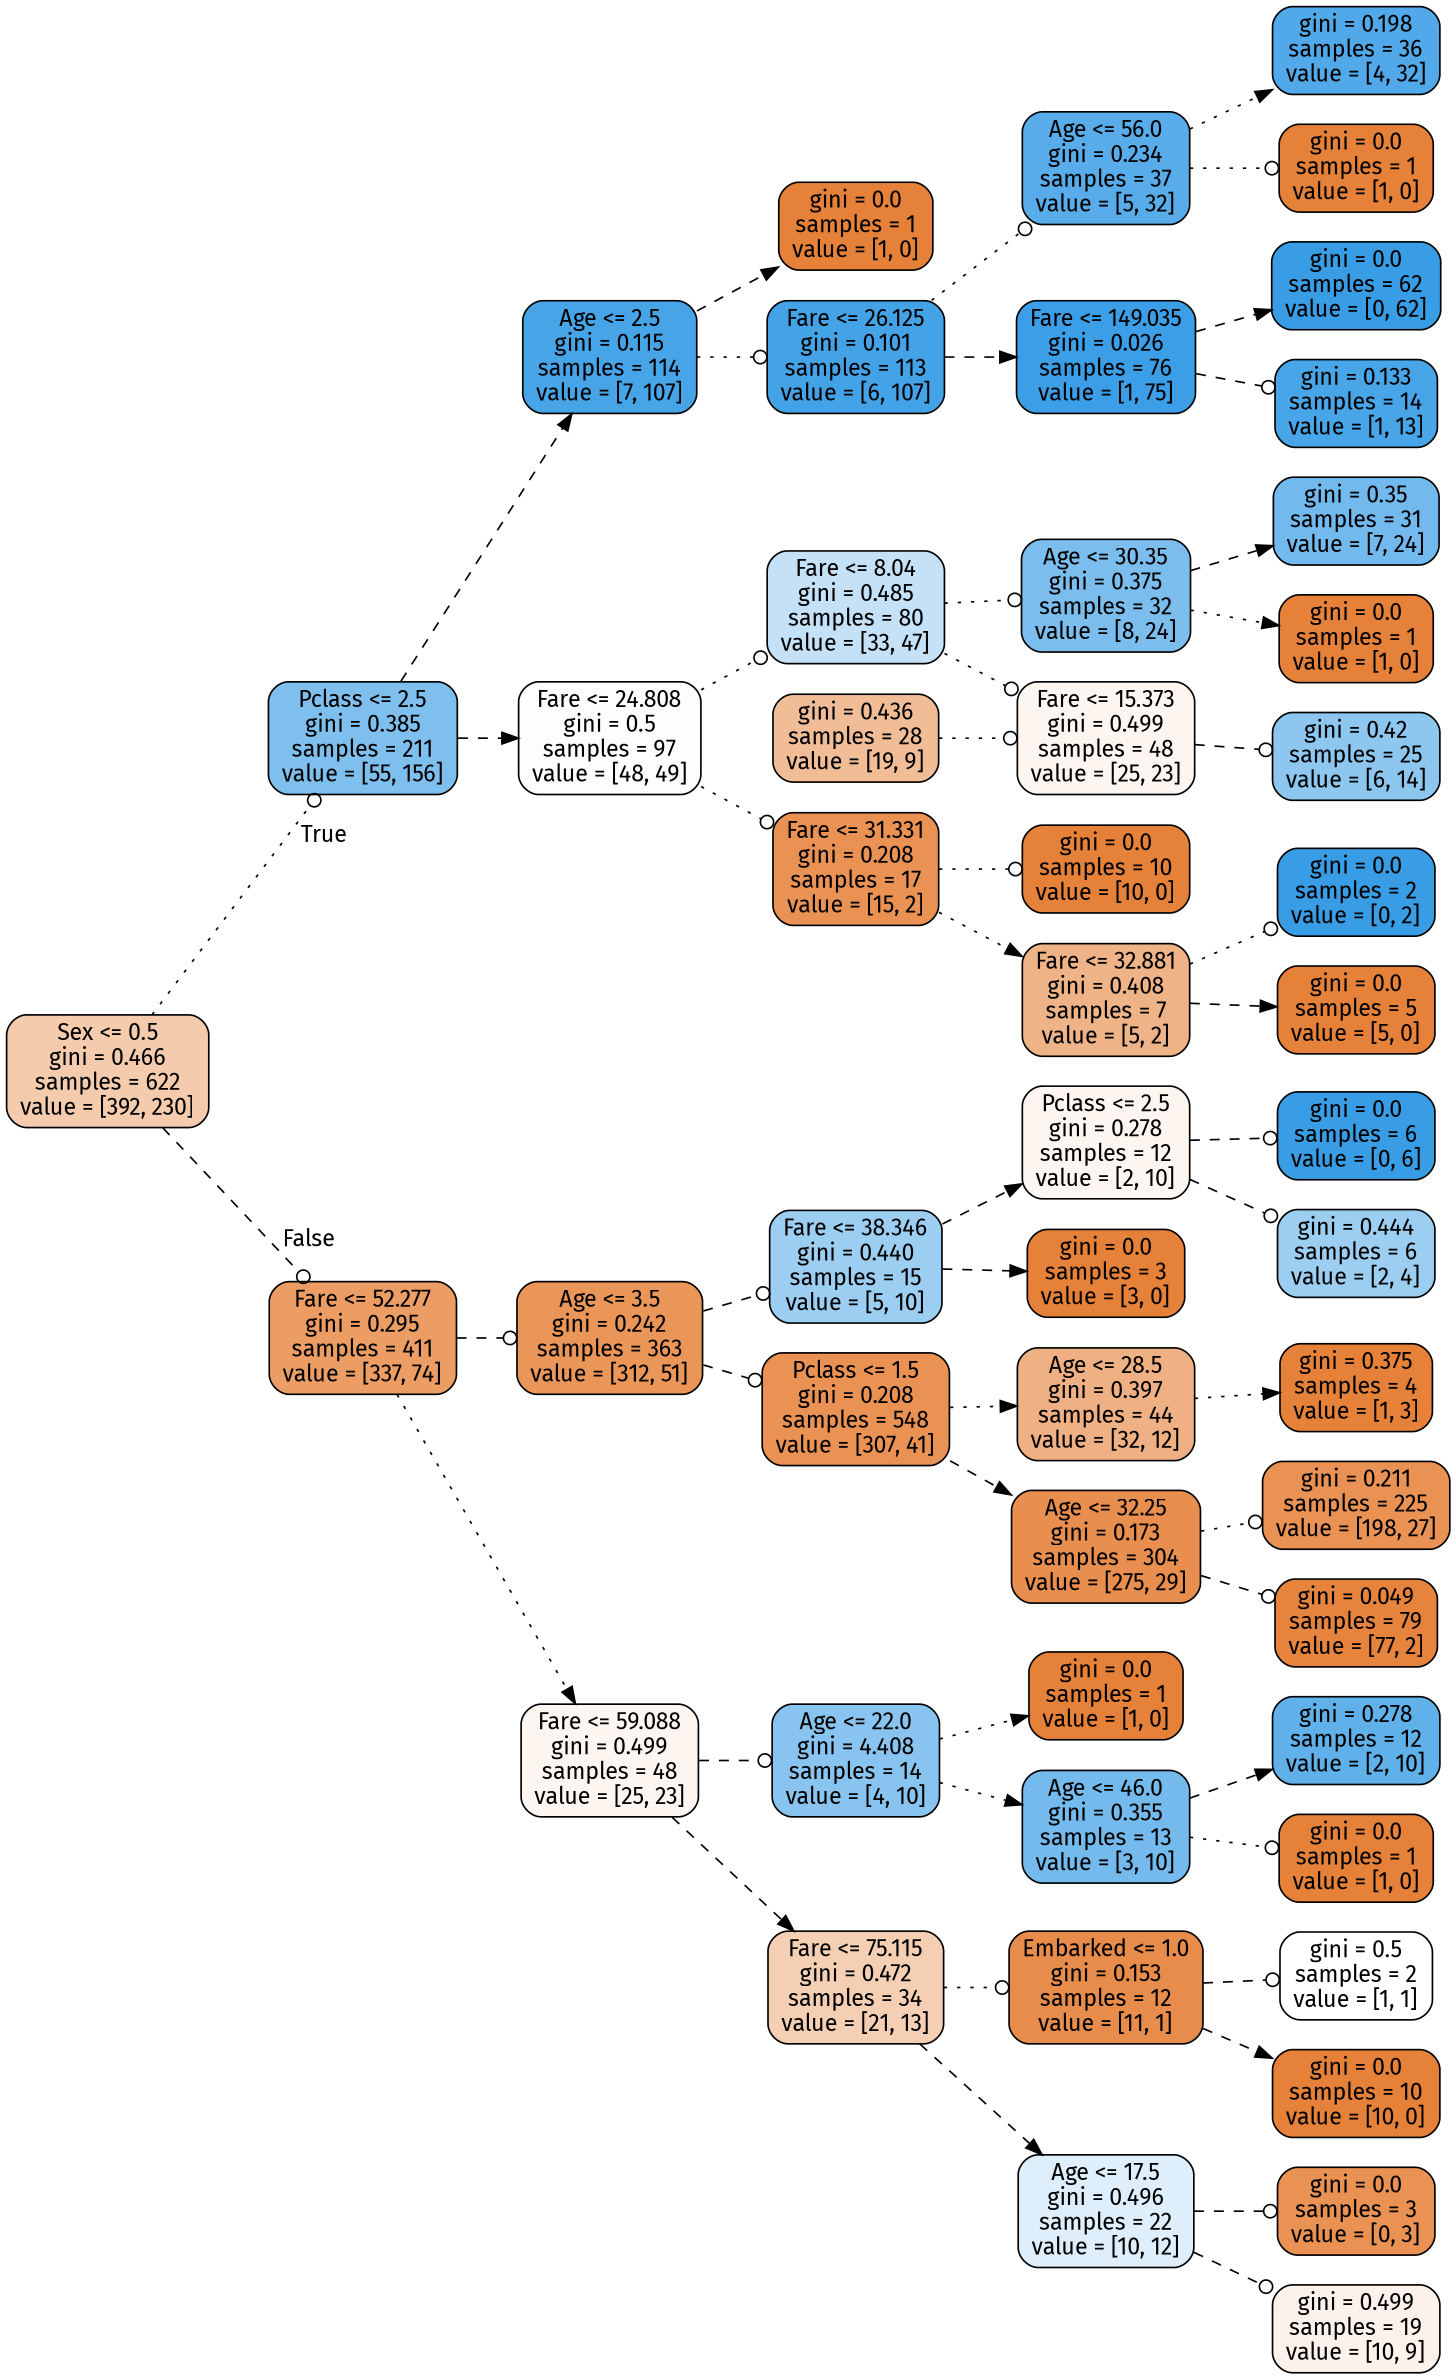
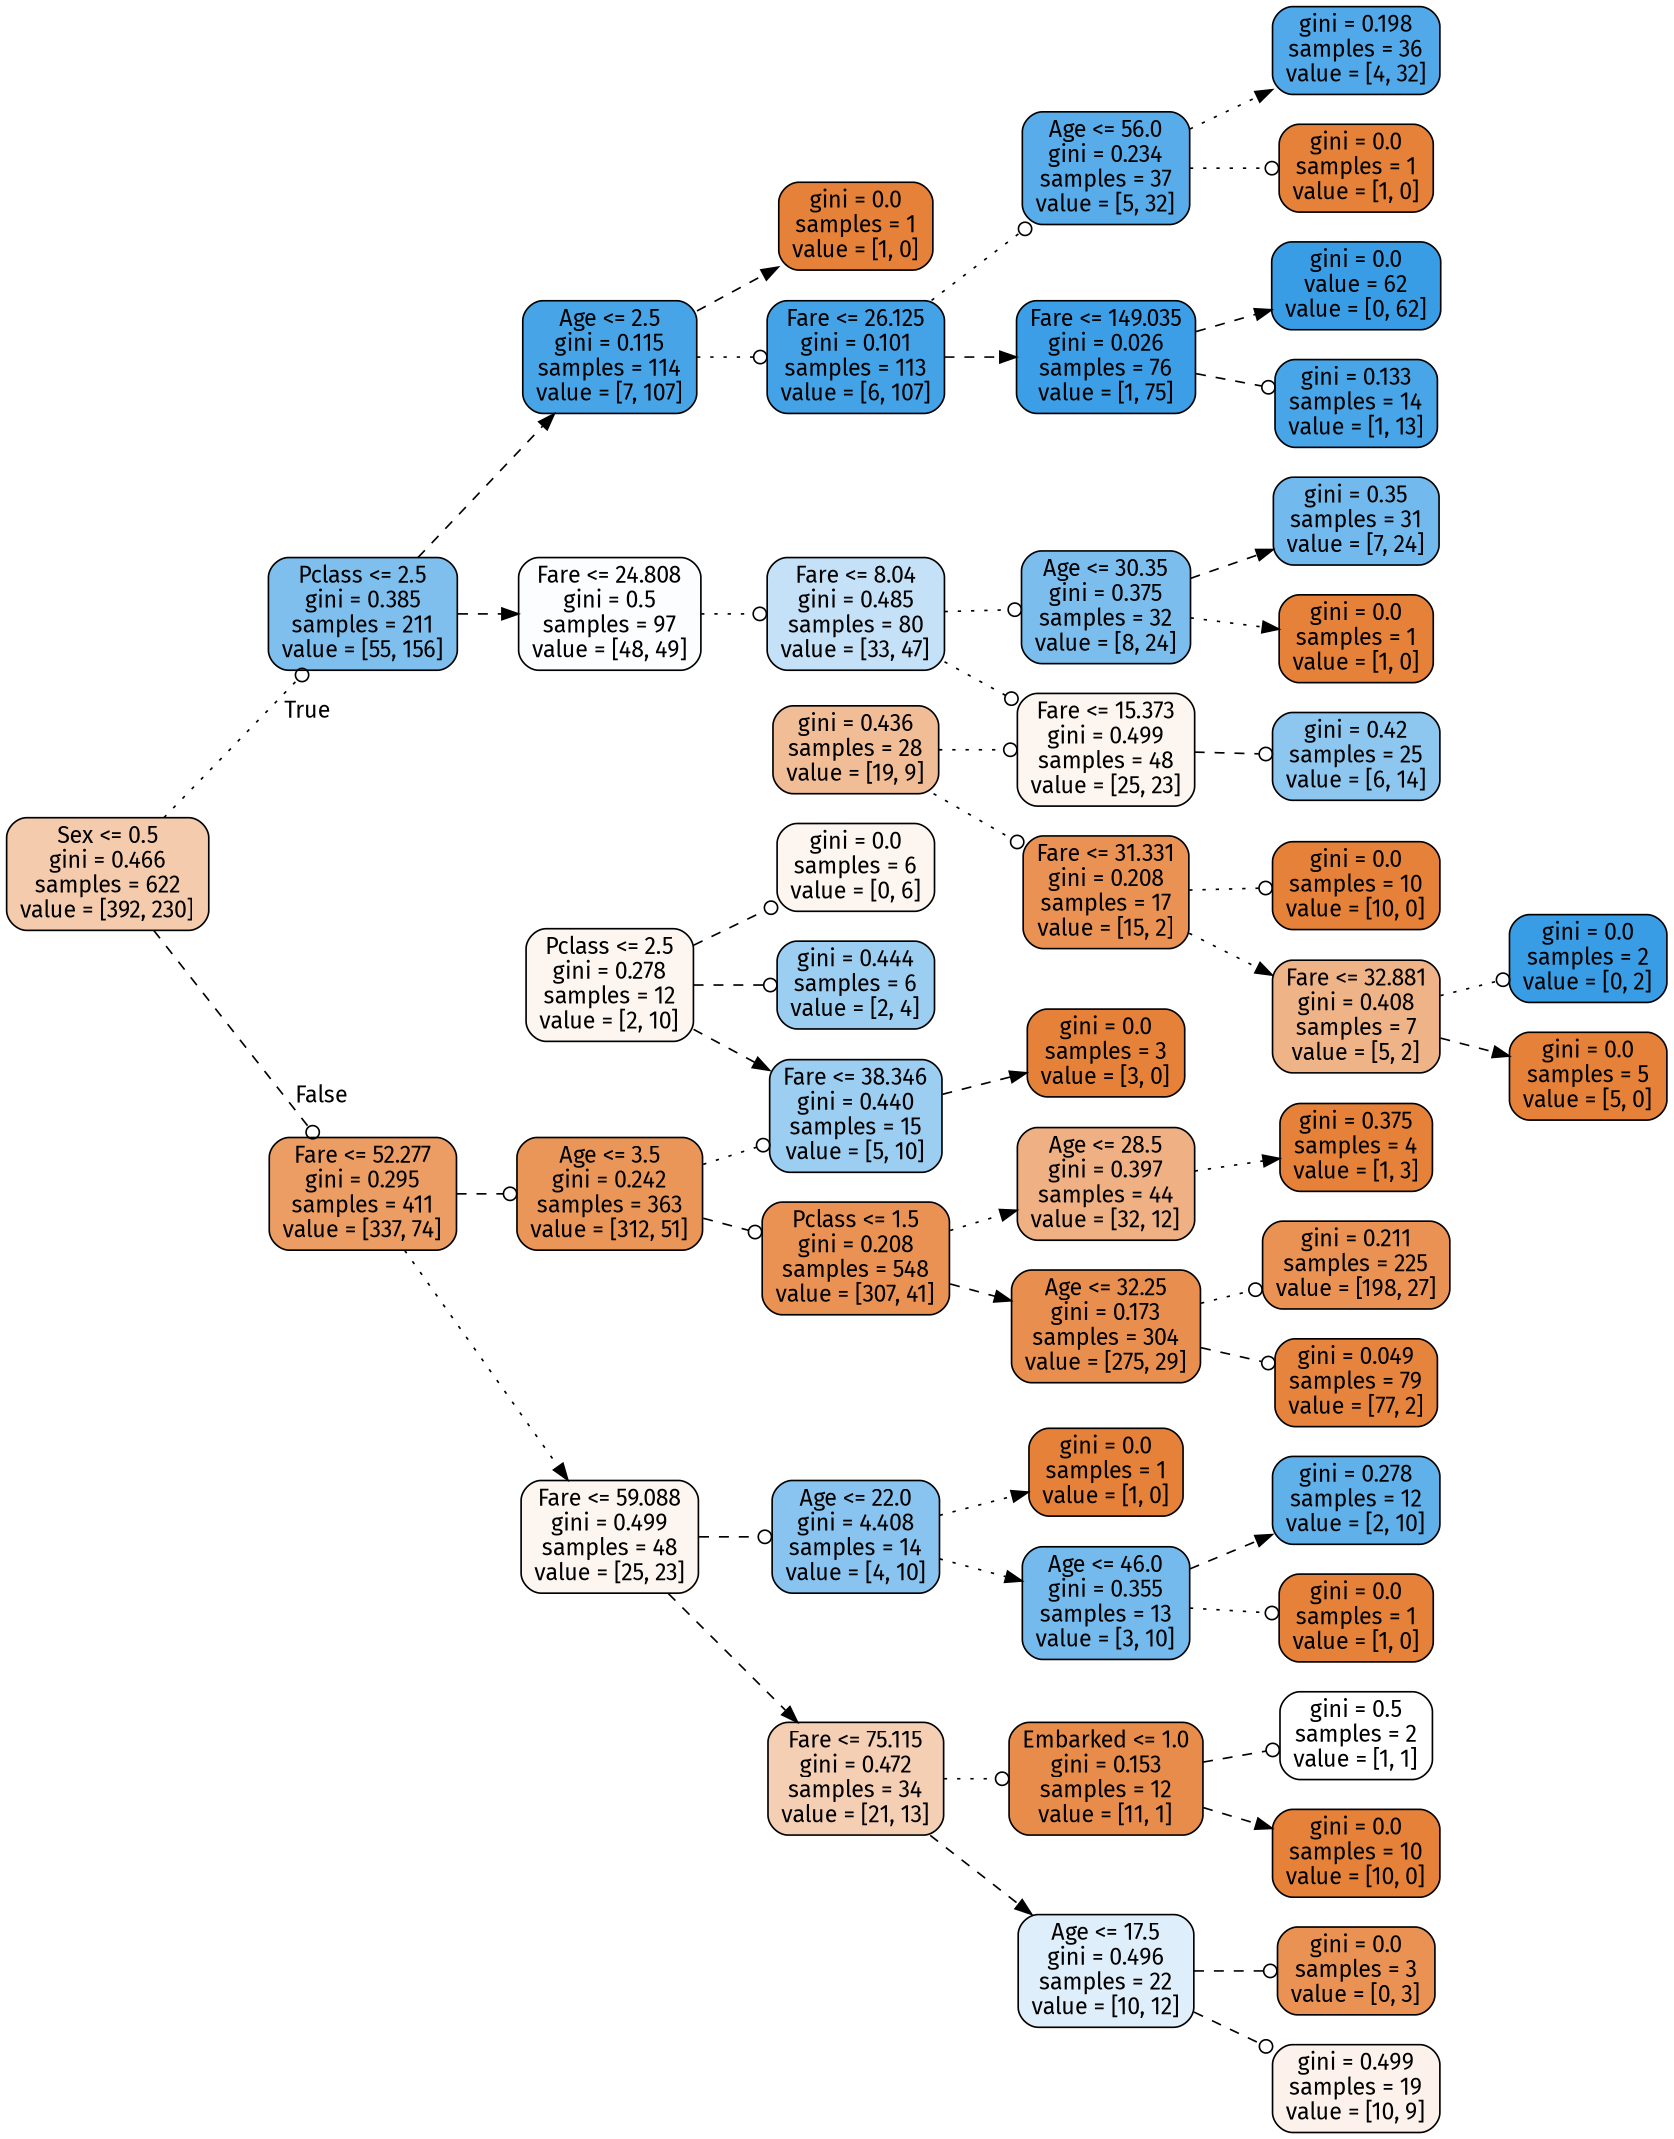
node "gini = 0.0 samples = 62 value = [0, 62]": label "gini = 0.0 samples = 62 value = [0, 62]" -> "gini = 0.0 value = 62 value = [0, 62]"
edge "Fare <= 24.808 gini = 0.5 samples = 97 value = [48, 49]" -> "Fare <= 31.331 gini = 0.208 samples = 17 value = [15, 2]": now "gini = 0.436 samples = 28 value = [19, 9]" -> "Fare <= 31.331 gini = 0.208 samples = 17 value = [15, 2]"
node "gini = 0.0 samples = 6 value = [0, 6]": fillcolor #399de5ff -> #e5813914
edge "Fare <= 38.346 gini = 0.440 samples = 15 value = [5, 10]" -> "Pclass <= 2.5 gini = 0.278 samples = 12 value = [2, 10]": reversed
edge "Age <= 3.5 gini = 0.242 samples = 363 value = [312, 51]" -> "Fare <= 38.346 gini = 0.440 samples = 15 value = [5, 10]": style dashed -> dotted
